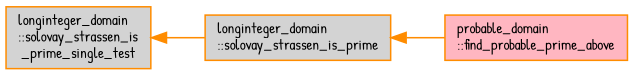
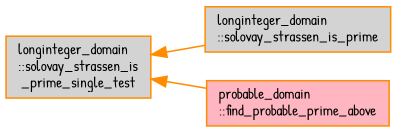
edge "probable_domain ::find_probable_prime_above" -> "longinteger_domain ::solovay_strassen_is_prime": now "probable_domain ::find_probable_prime_above" -> "longinteger_domain ::solovay_strassen_is _prime_single_test"
